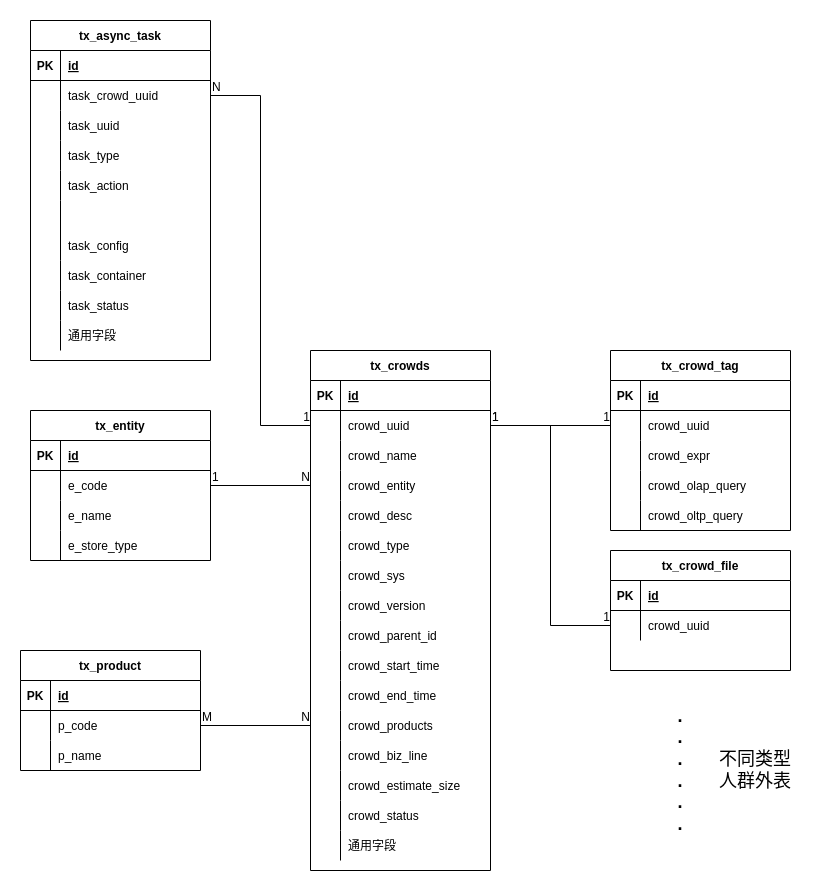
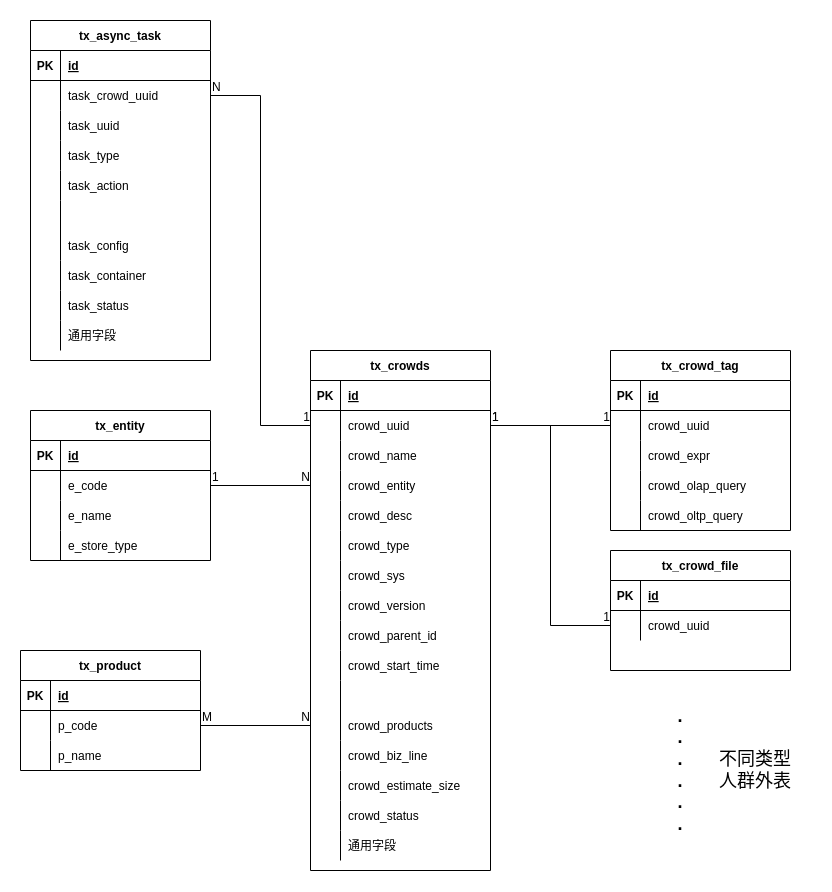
node "crowd_end_time": removed
